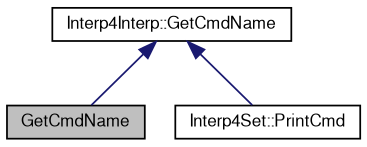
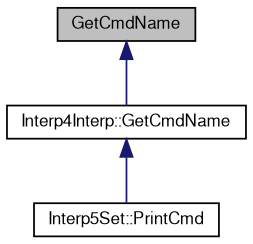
edge "GetCmdName" -> "Interp4Interp::GetCmdName": reversed
node "Interp4Set::PrintCmd": label "Interp4Set::PrintCmd" -> "Interp5Set::PrintCmd"
